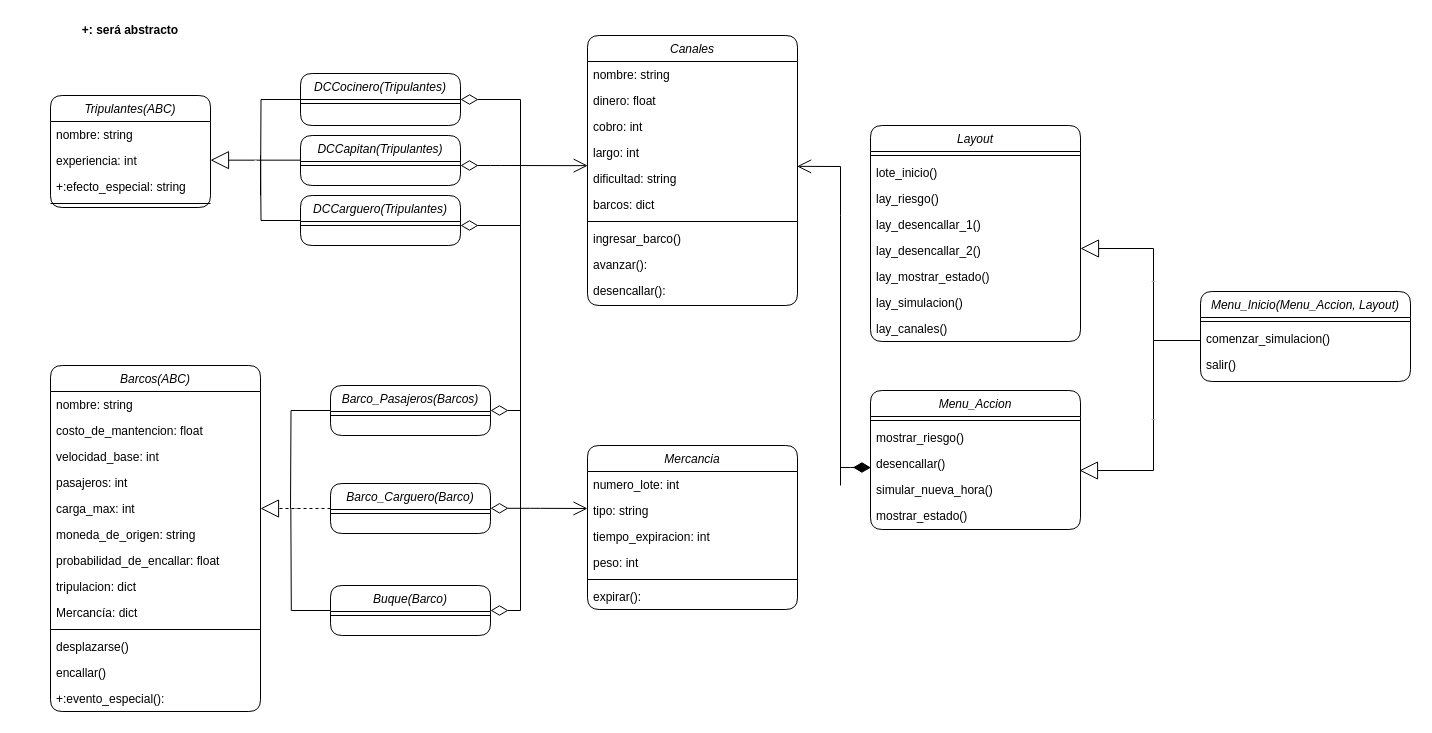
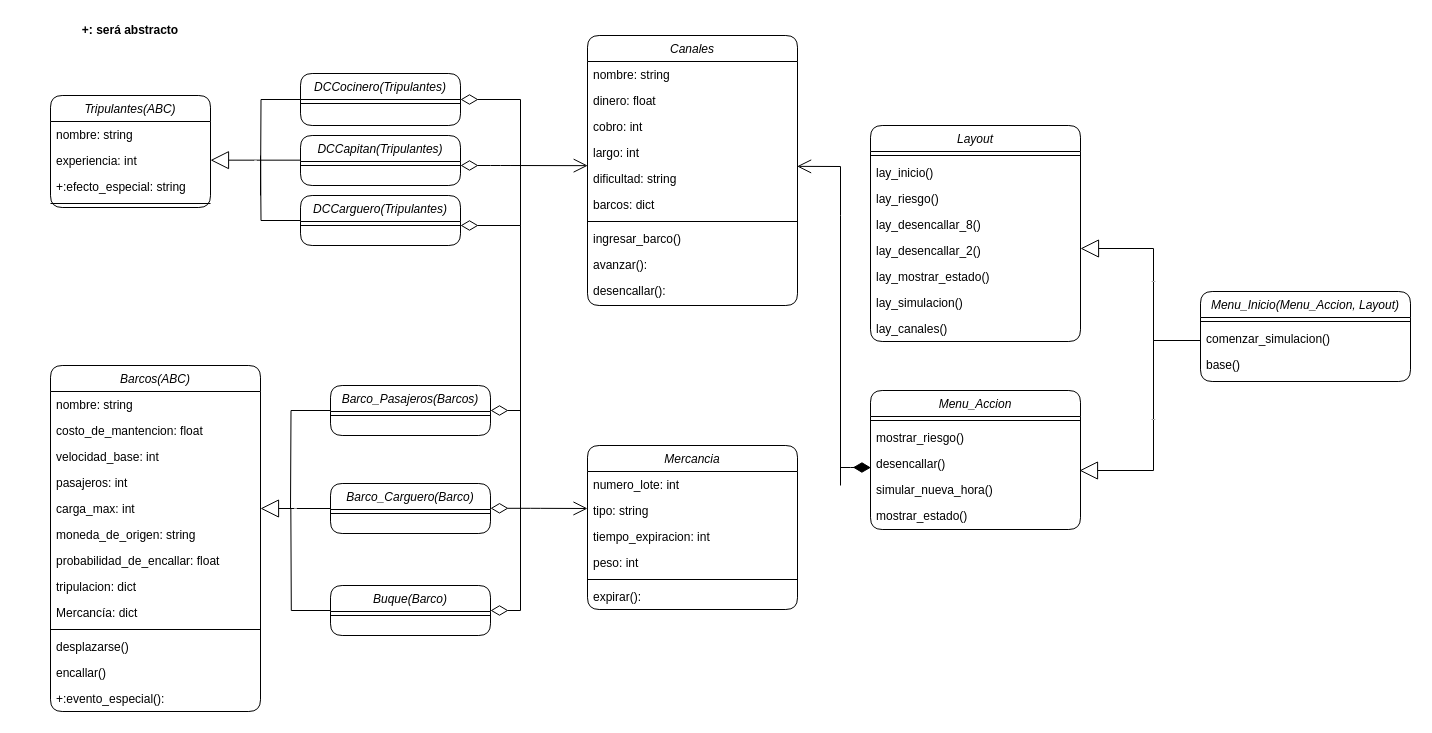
node "lote_inicio()": label "lote_inicio()" -> "lay_inicio()"
node "lay_desencallar_1()": label "lay_desencallar_1()" -> "lay_desencallar_8()"
node "salir()": label "salir()" -> "base()"
edge "Barco_Carguero(Barco)" -> "carga_max: int": style dashed -> solid
